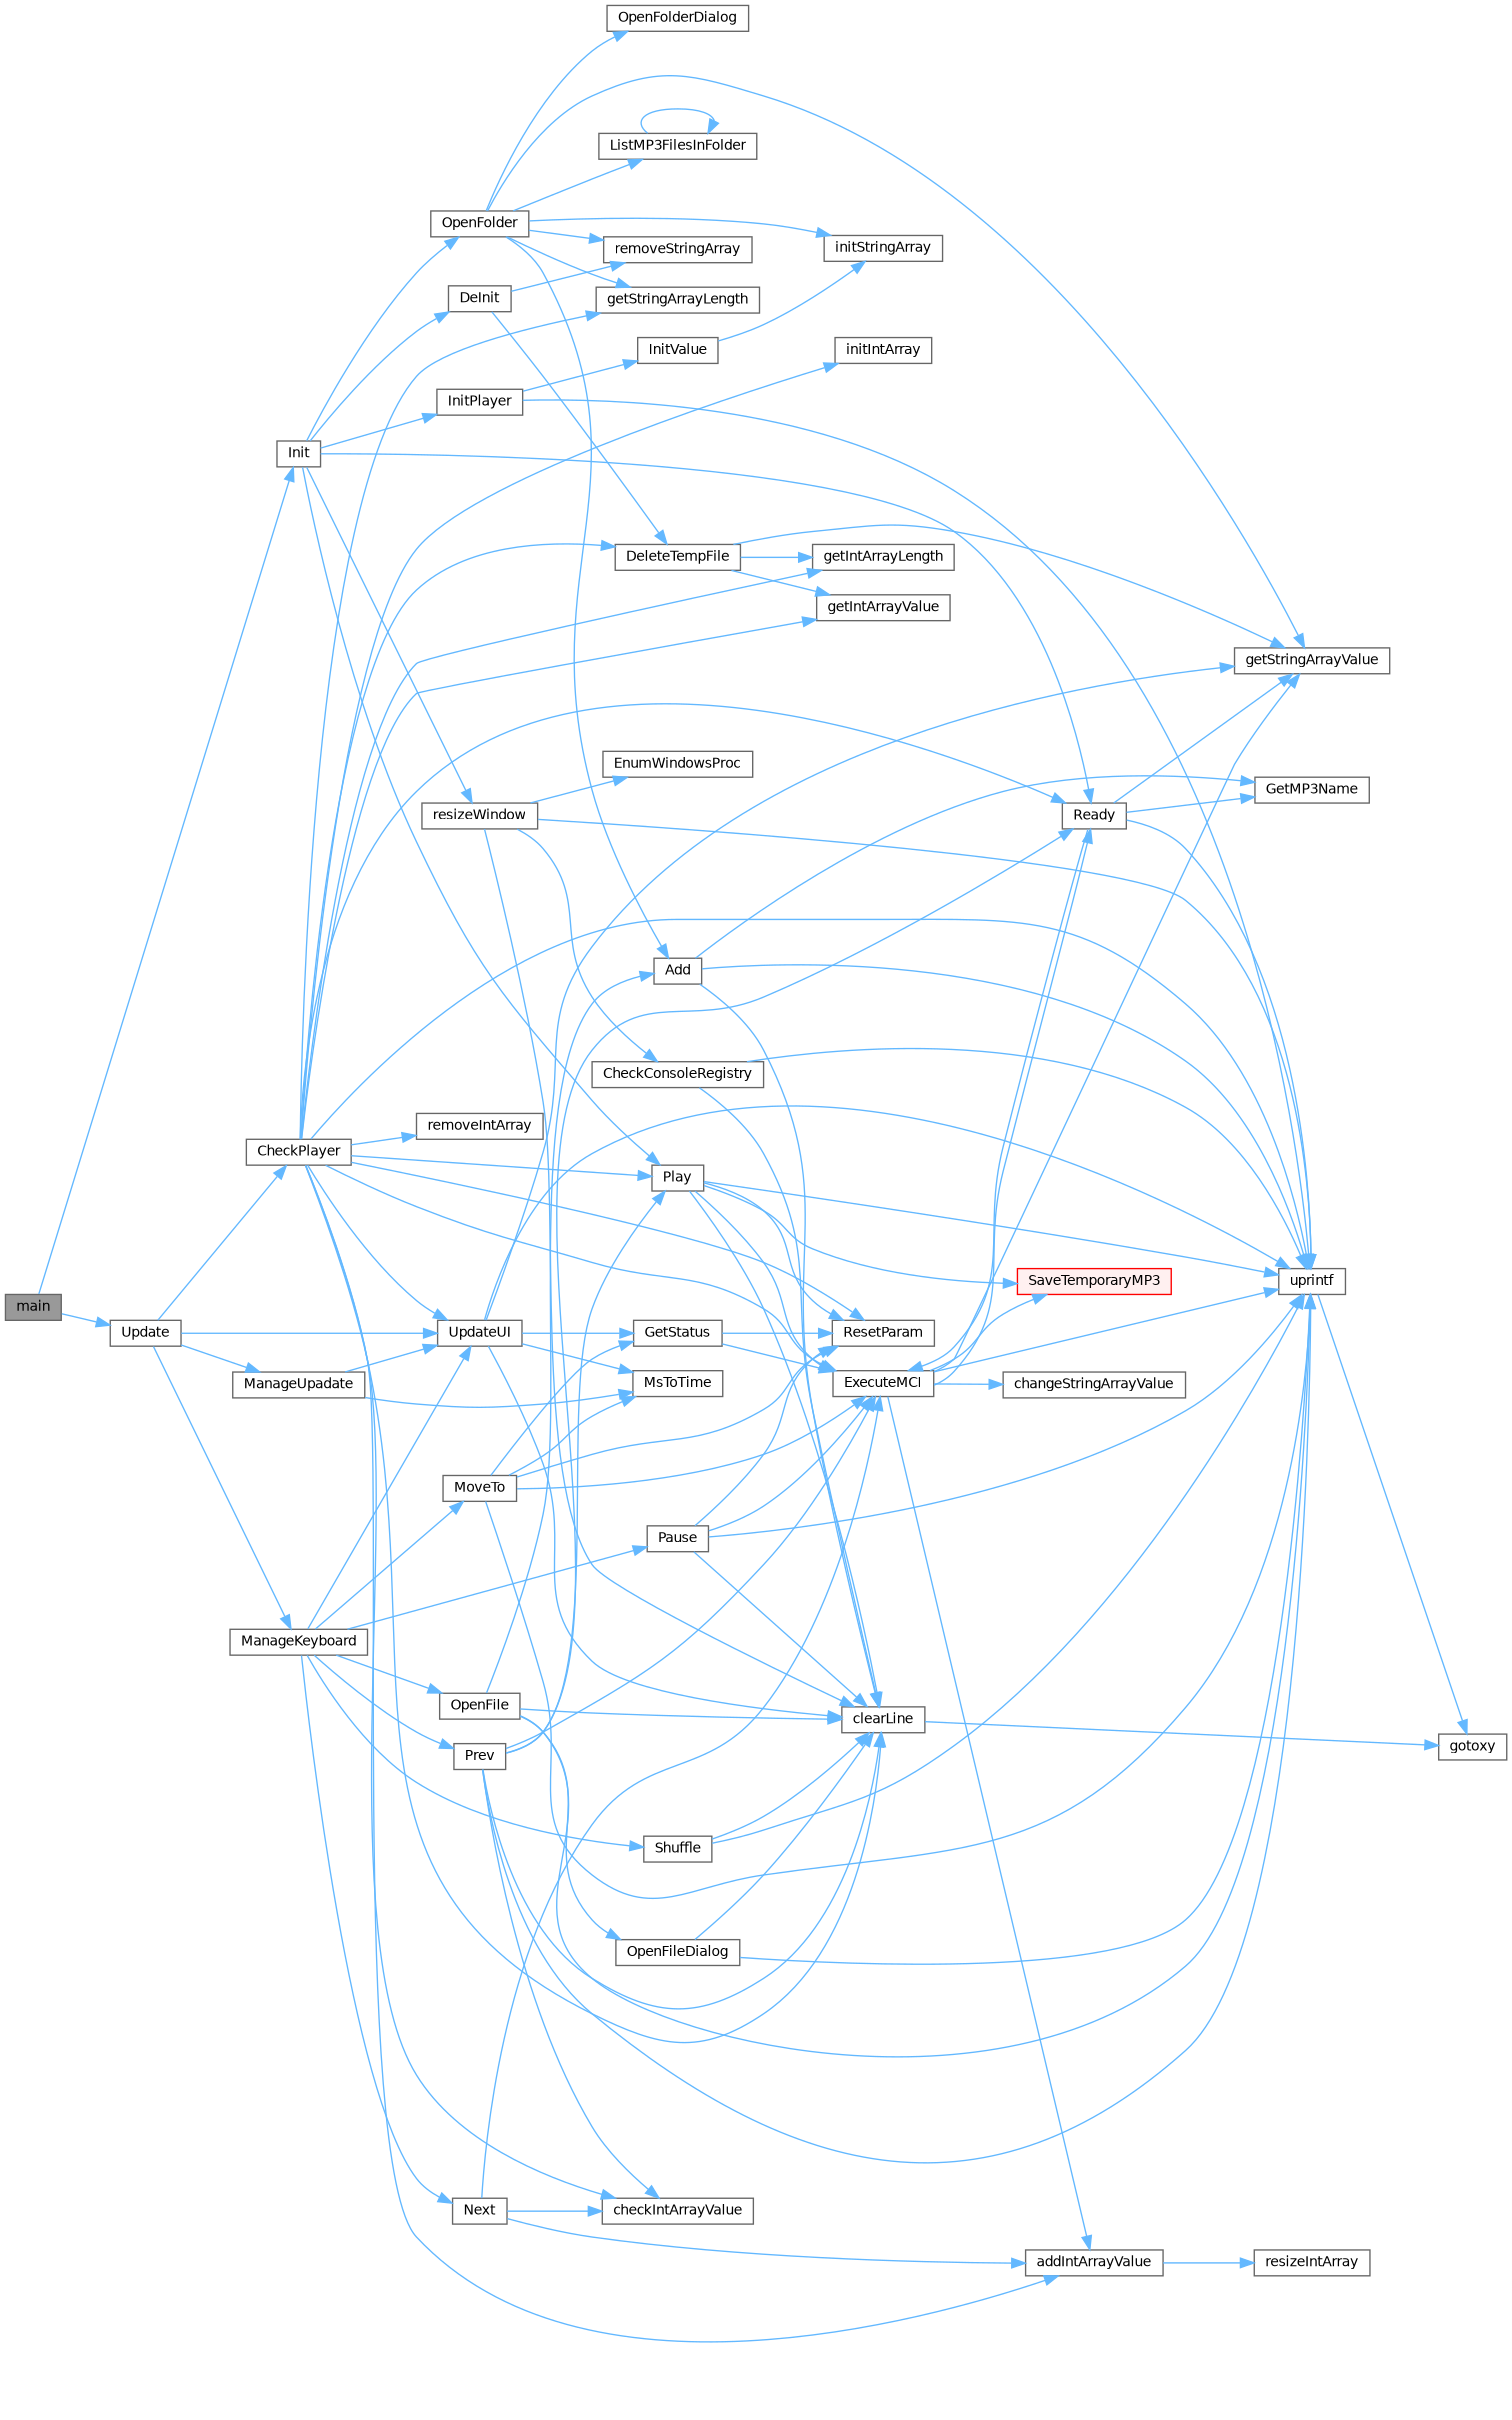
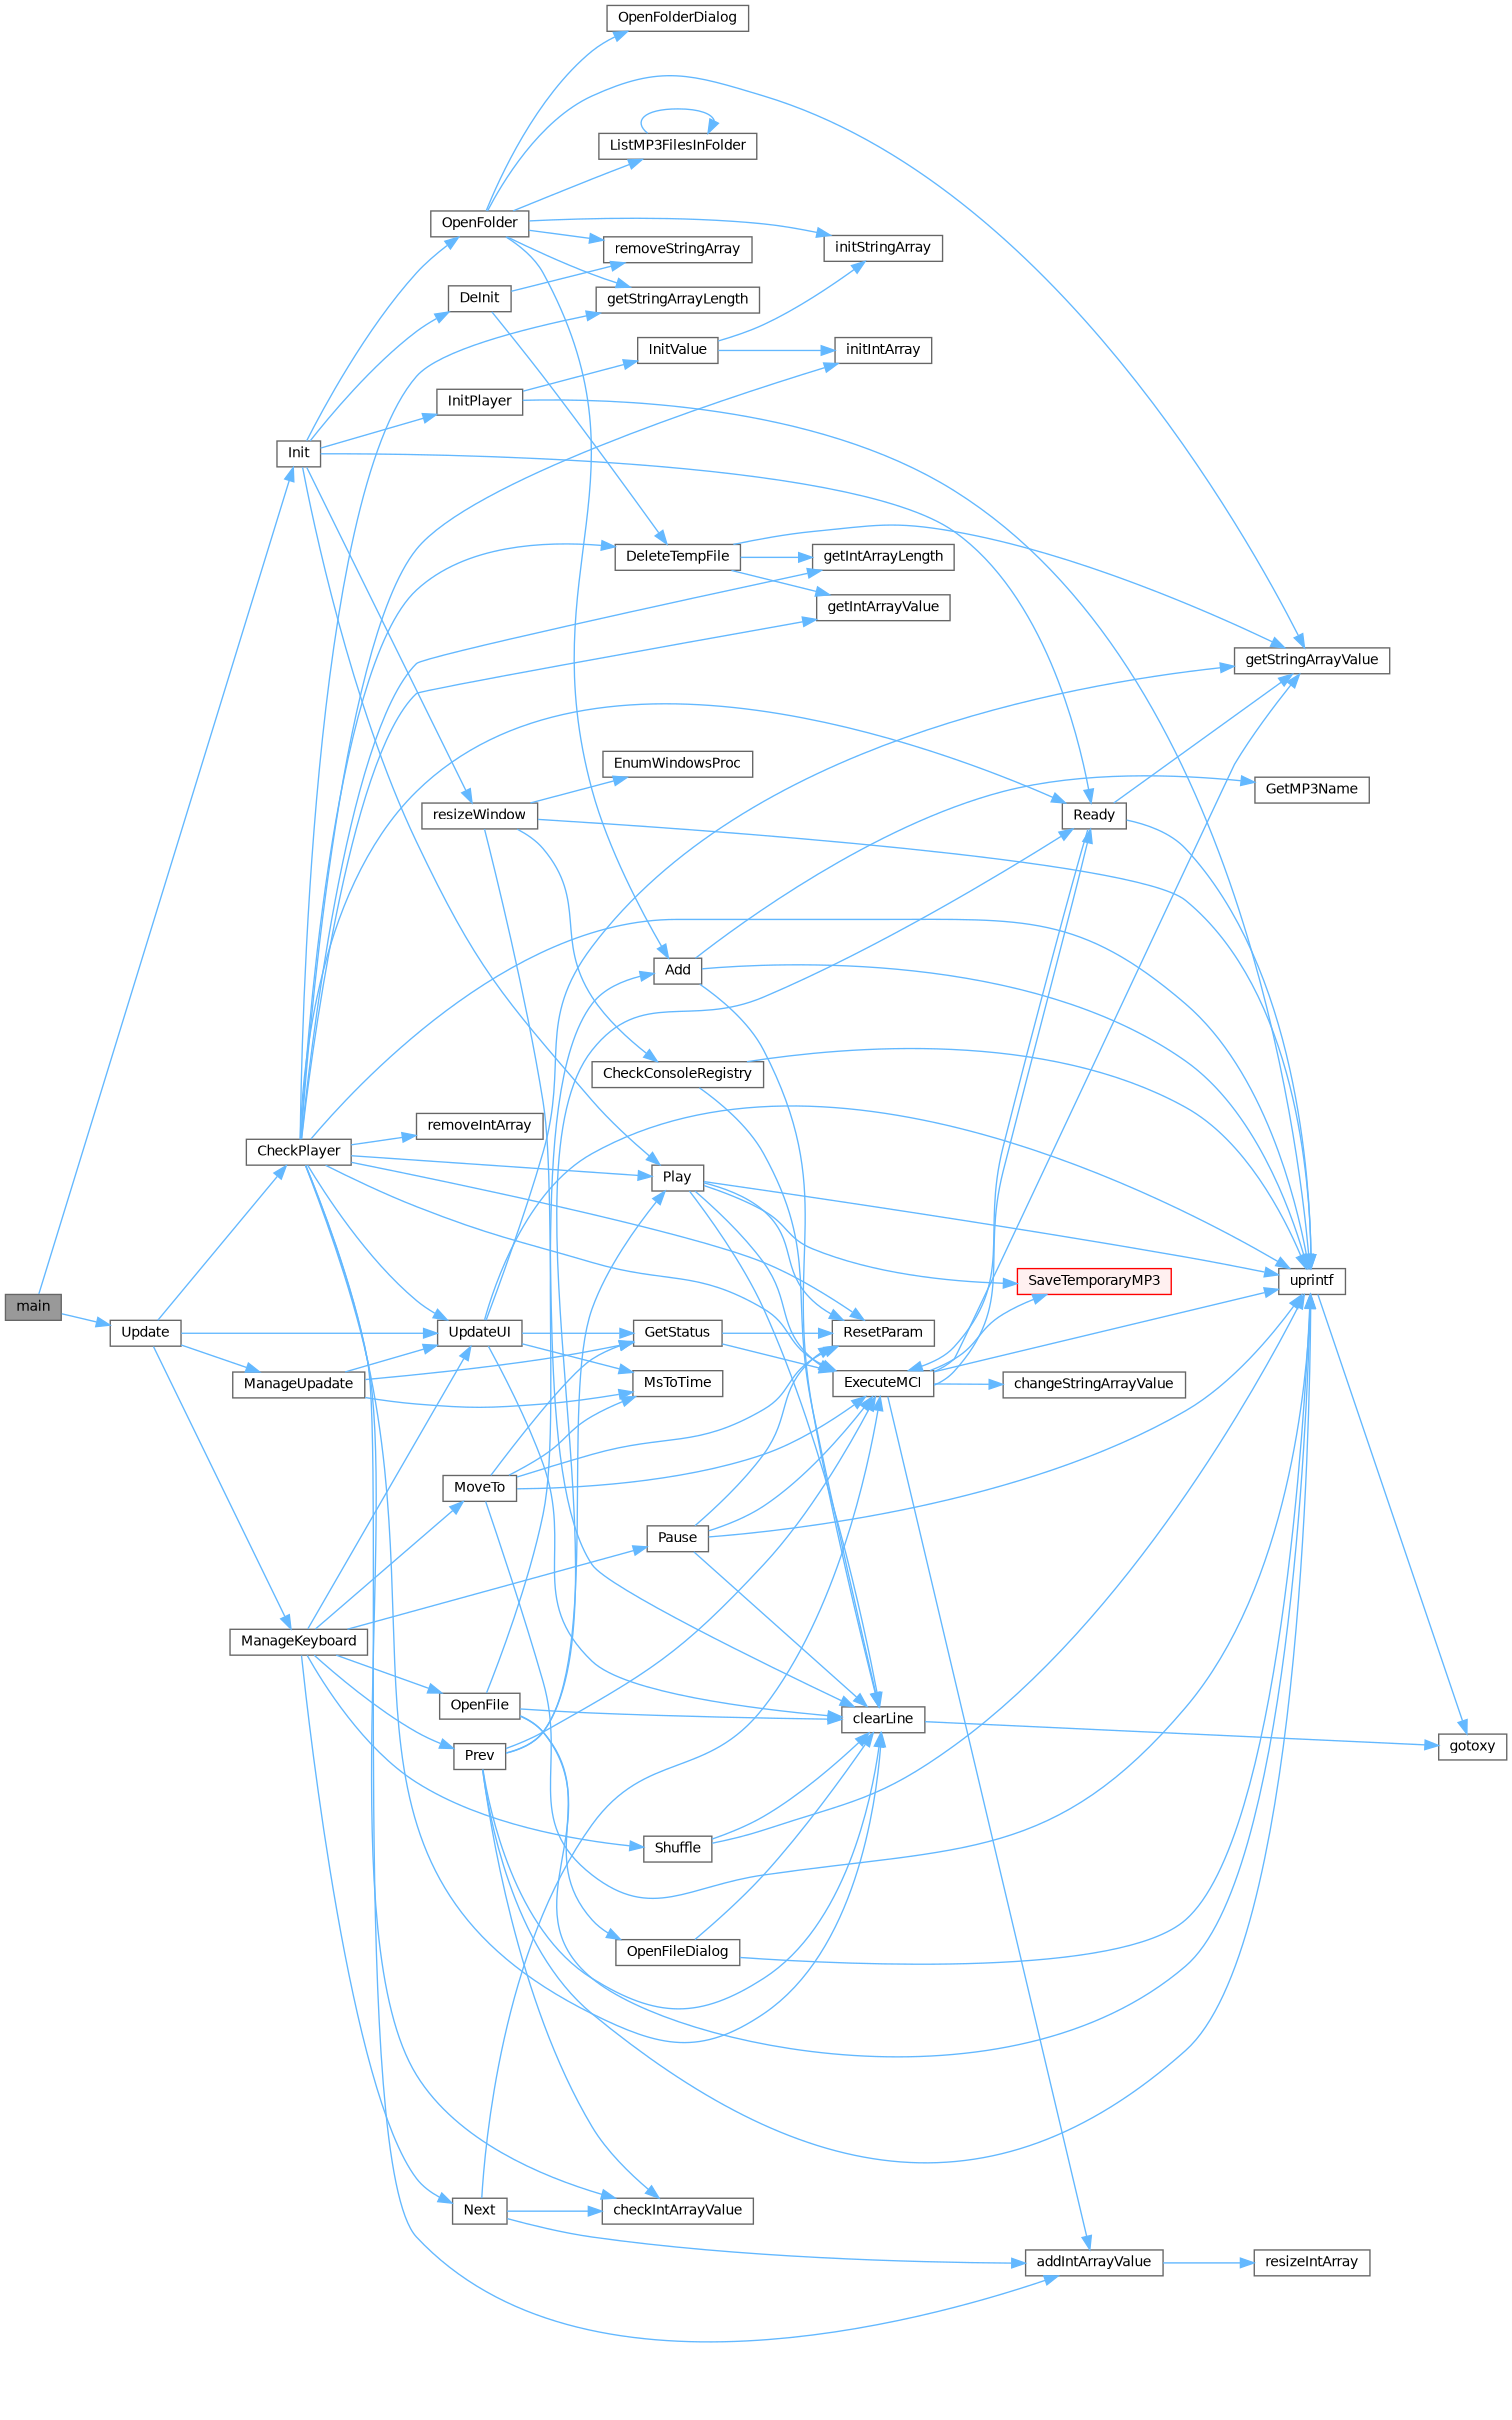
edge "InitValue" -> "initIntArray": added
edge "Ready" -> "GetMP3Name": removed
edge "ManageUpadate" -> "GetStatus": added
